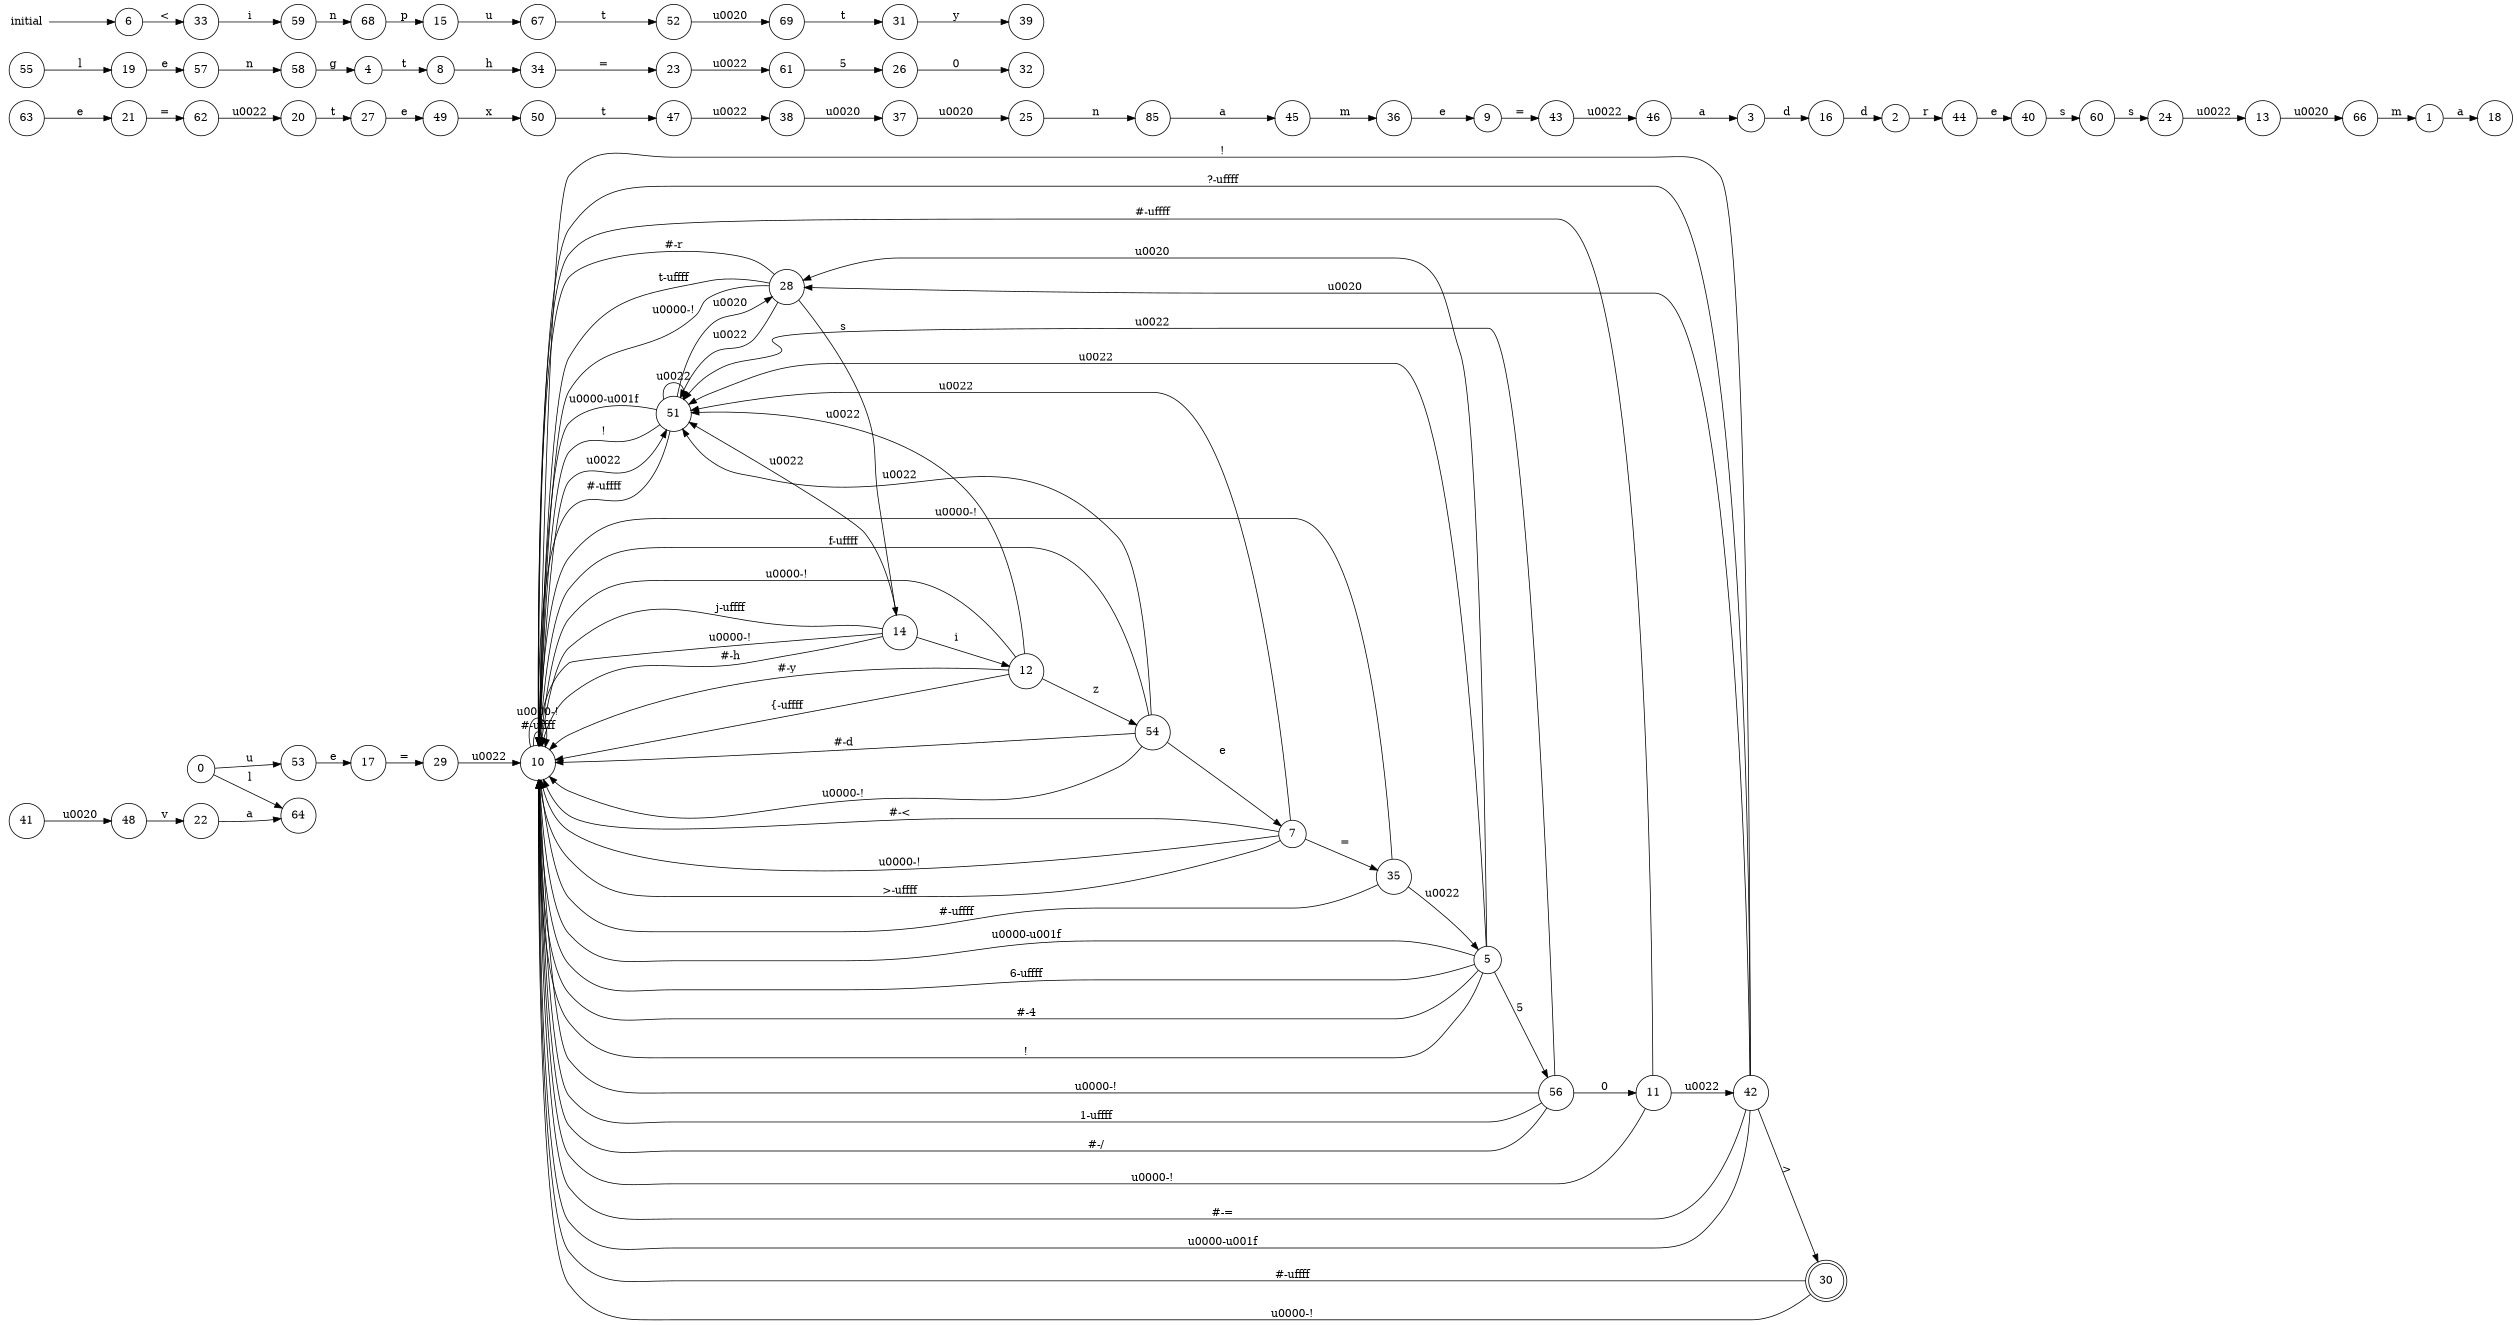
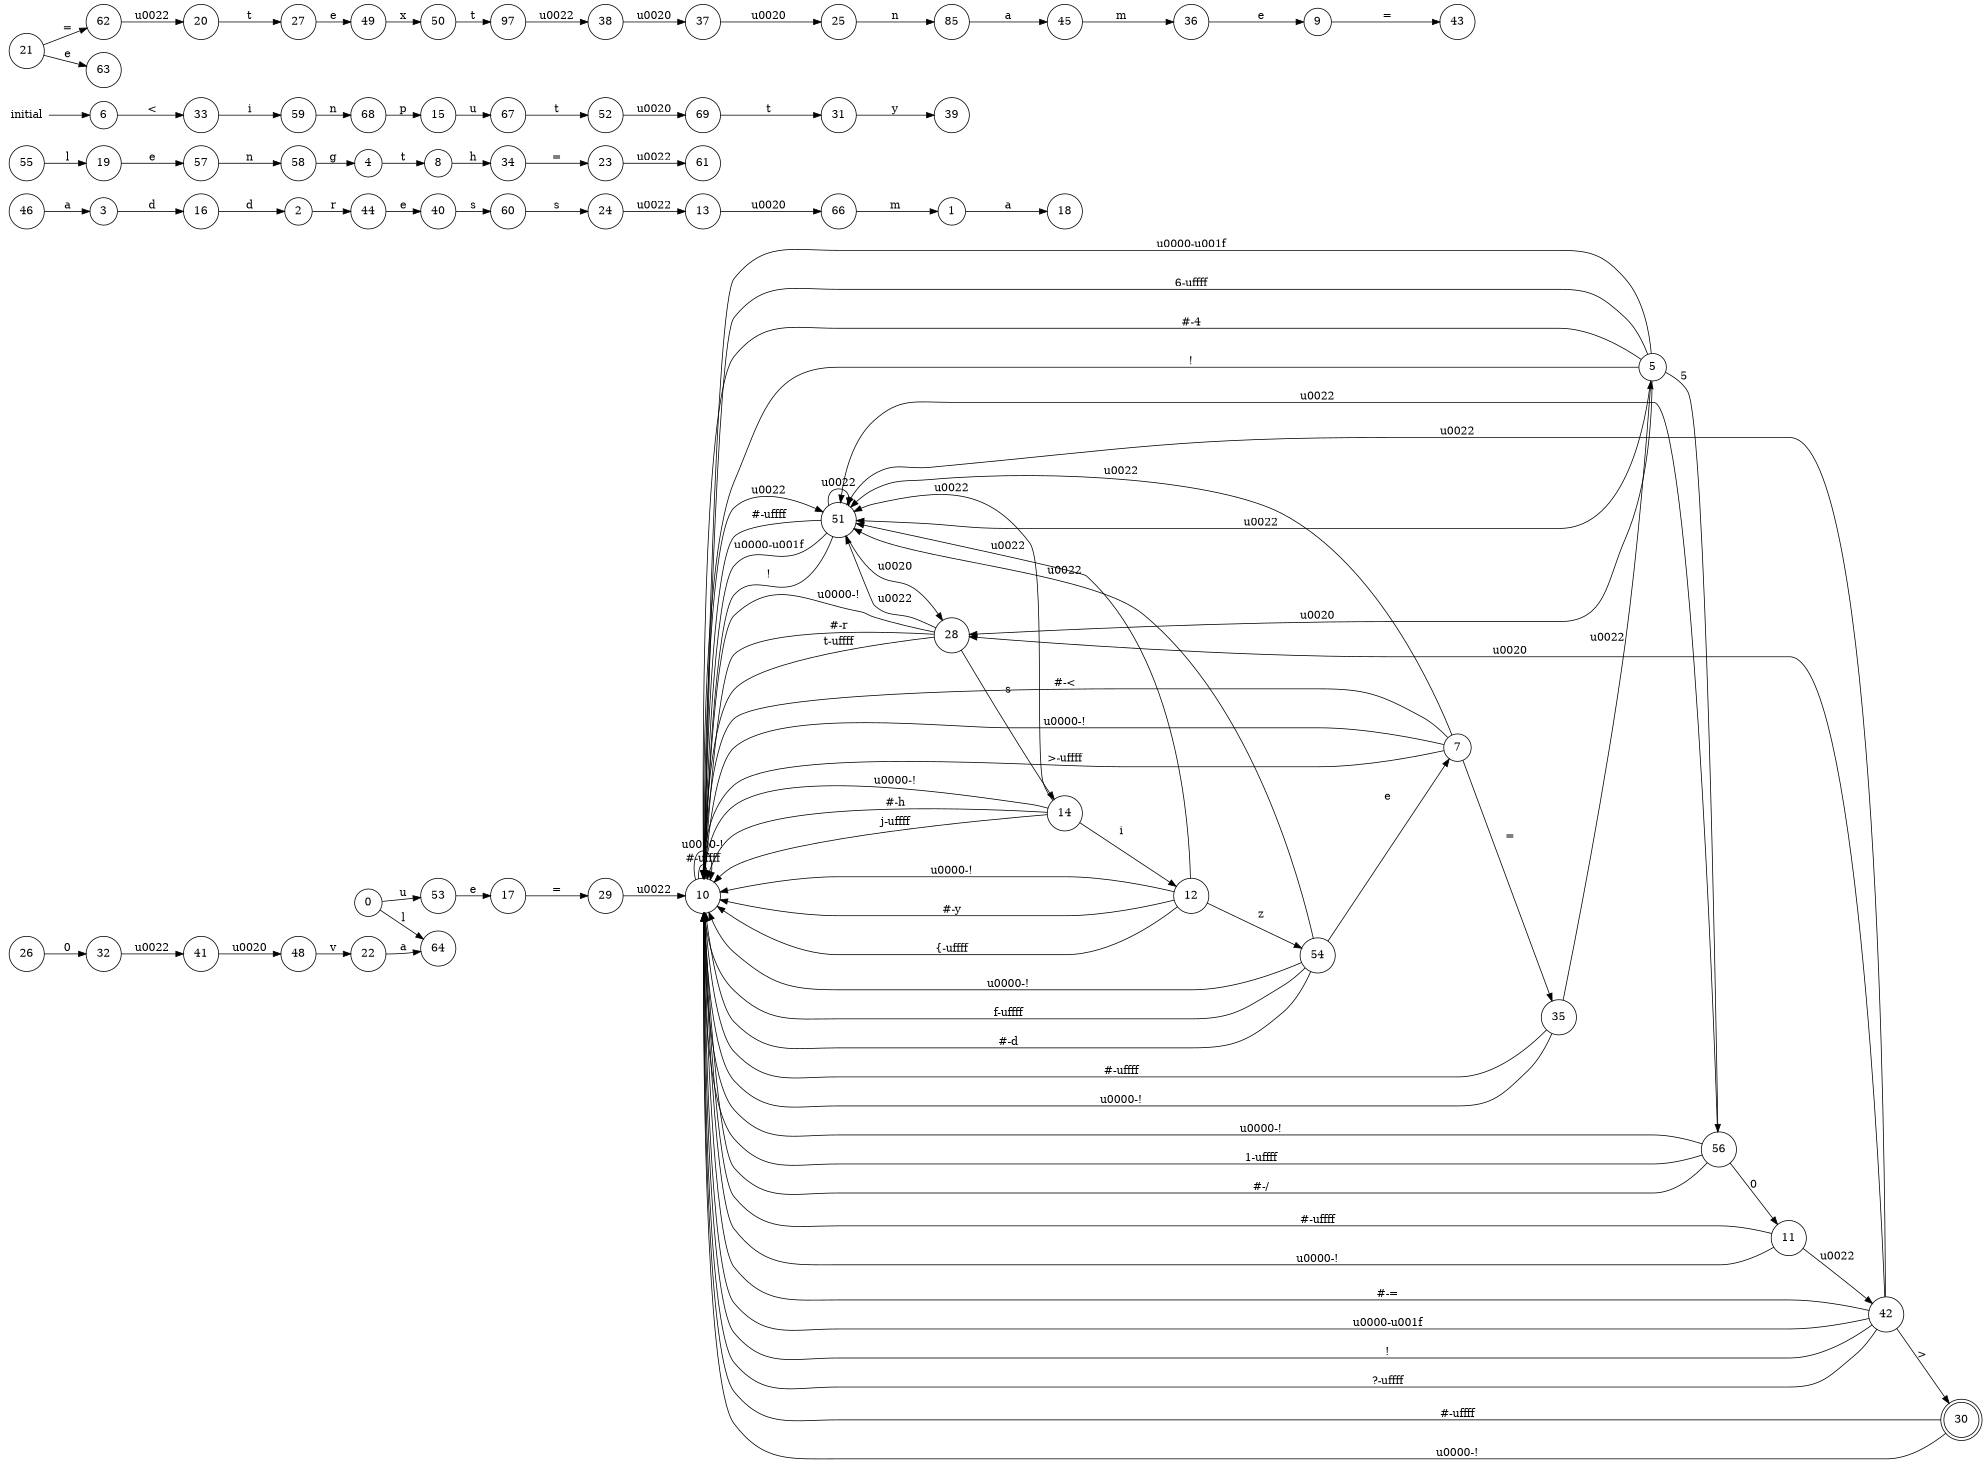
edge "61" -> "26": removed, label "5"
edge "63" -> "21": reversed
node "47": label "47" -> "97"
edge "43" -> "46": removed, label "u0022"
edge "42" -> "51": added, label "u0022"
edge "32" -> "41": added, label "u0022"
